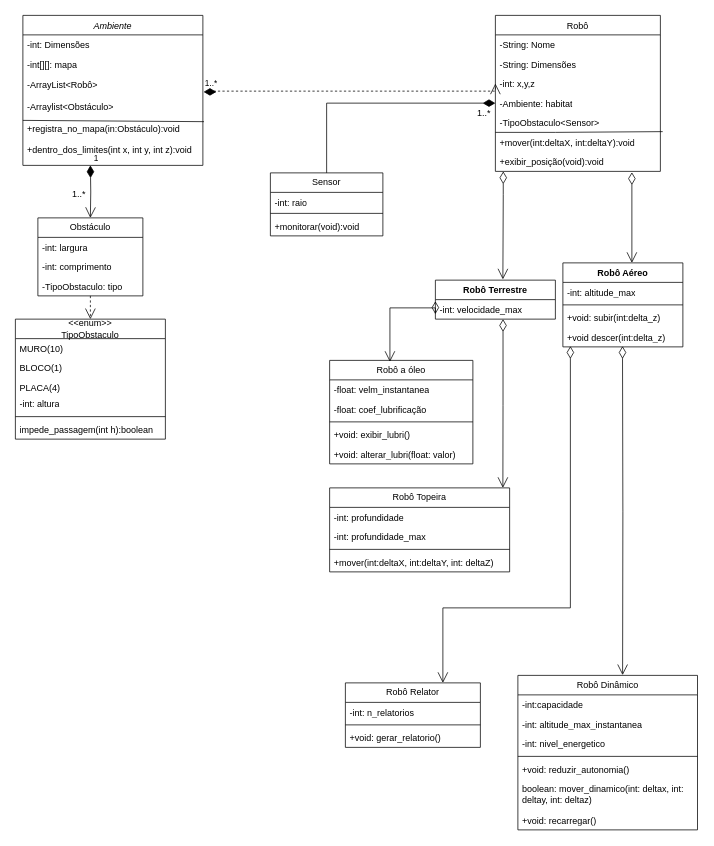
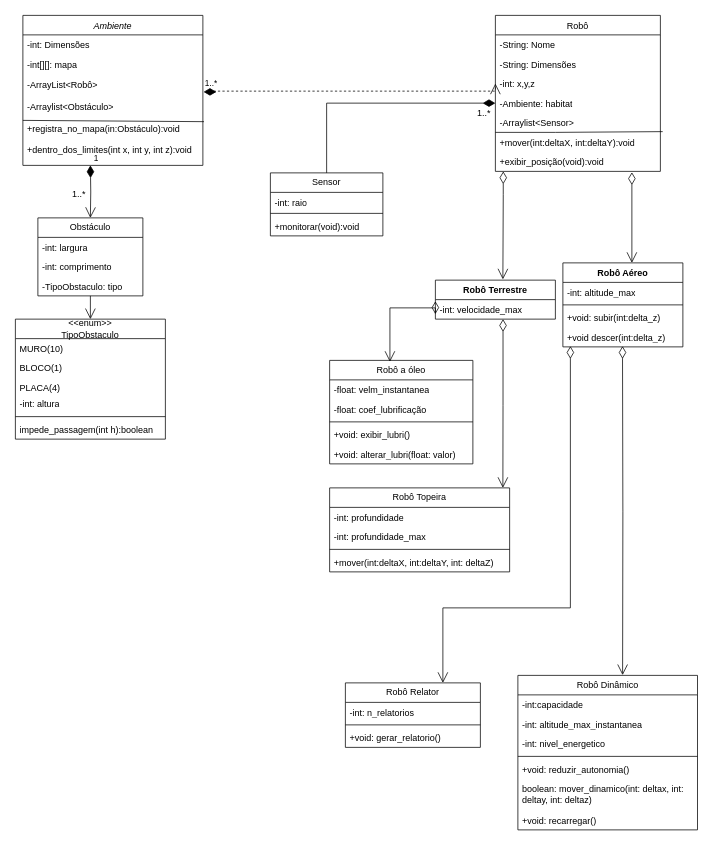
node "-TipoObstaculo<Sensor>": label "-TipoObstaculo<Sensor>" -> "-Arraylist<Sensor>"
edge "Obstáculo" -> "<<enum>> TipoObstaculo": style dashed -> solid
